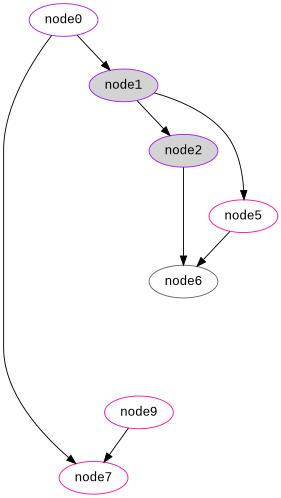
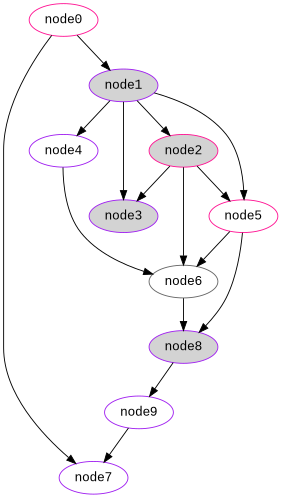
node "node0": color purple -> deeppink
node "node4": added
node "node2": color purple -> deeppink
edge "node2" -> "node5": added
node "node3": added
node "node8": added
node "node9": color deeppink -> purple
node "node7": color deeppink -> purple
